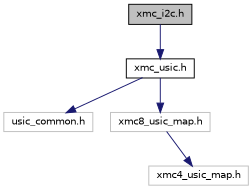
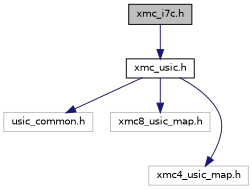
node "xmc_i2c.h": label "xmc_i2c.h" -> "xmc_i7c.h"
edge "xmc8_usic_map.h" -> "xmc4_usic_map.h": now "xmc_usic.h" -> "xmc4_usic_map.h"
